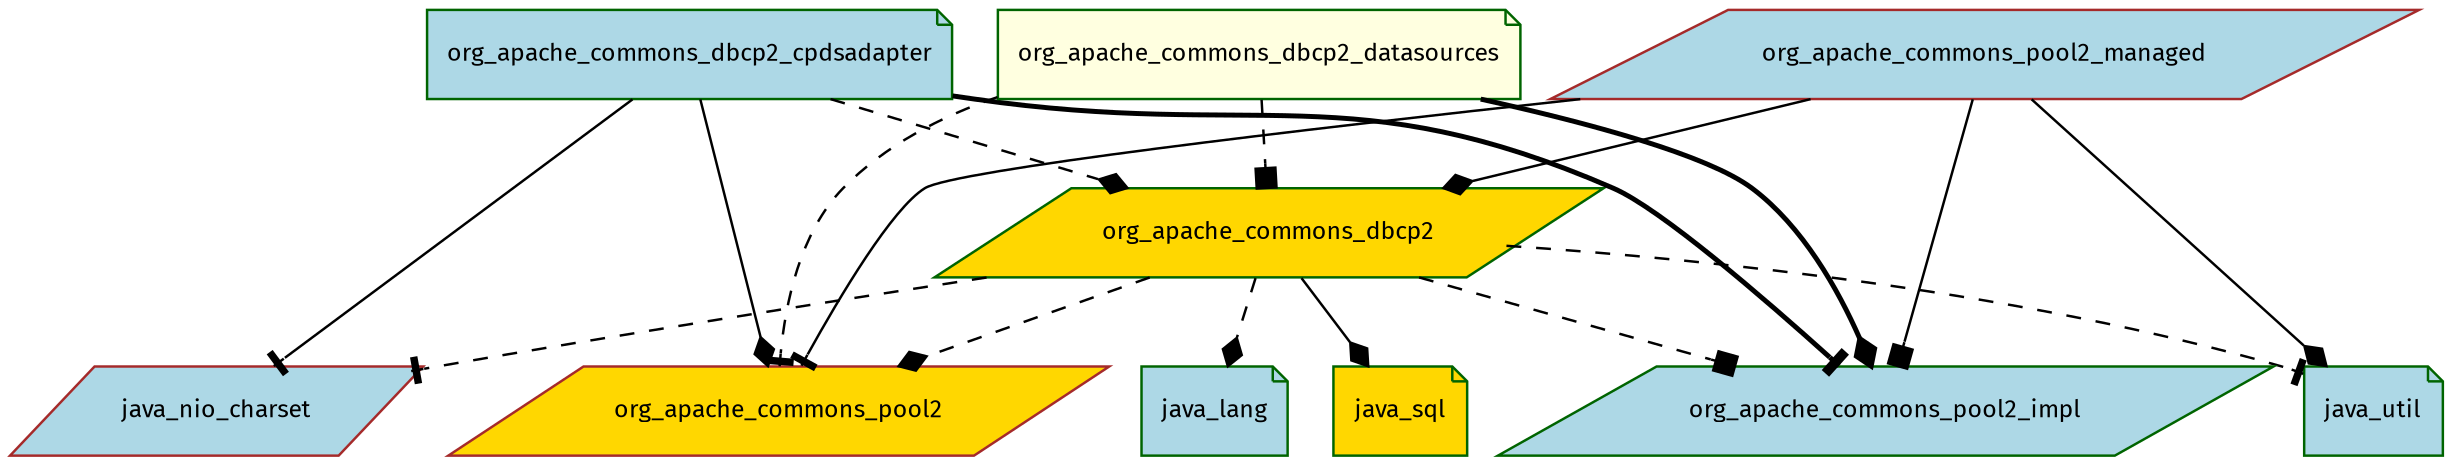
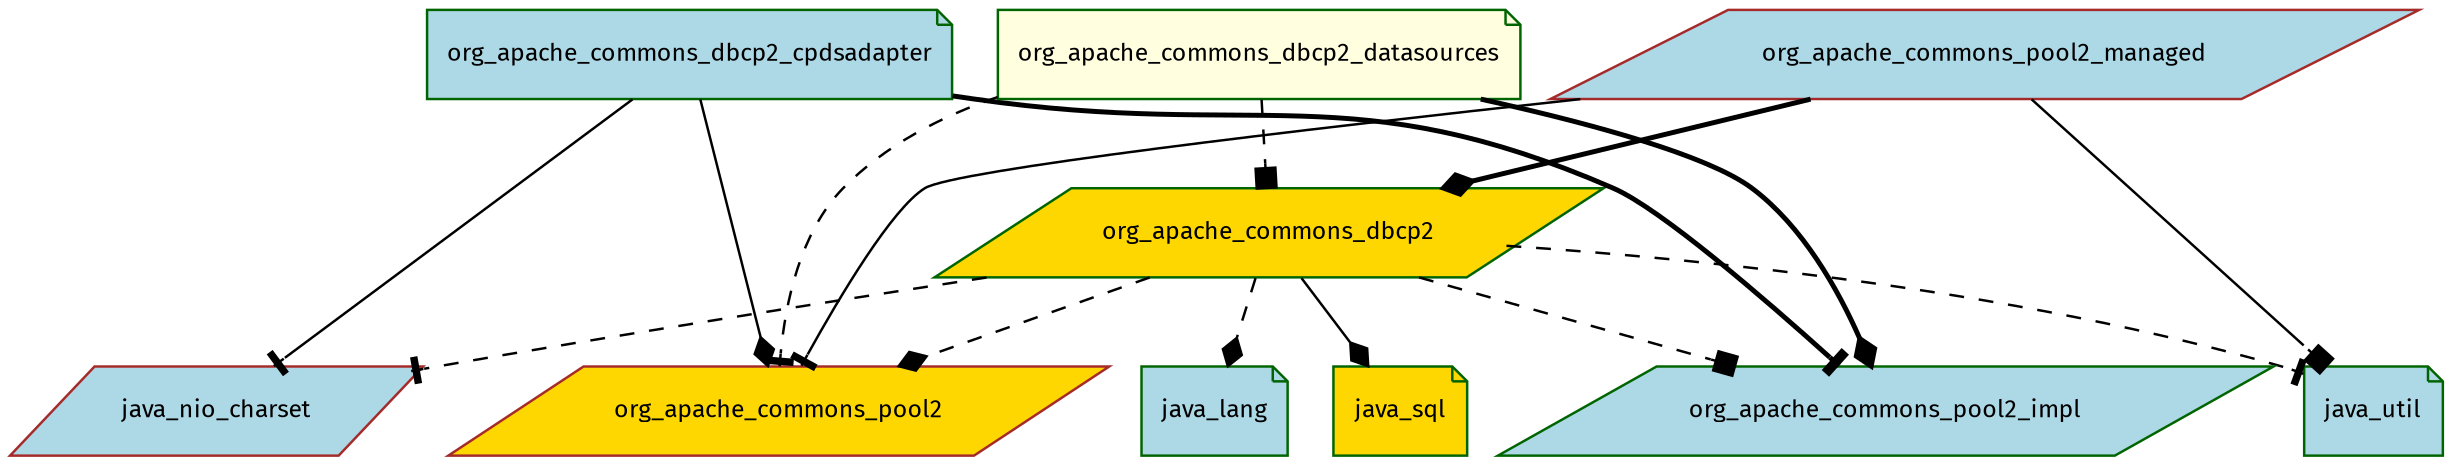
edge "org_apache_commons_pool2_managed" -> "org_apache_commons_dbcp2": style solid -> bold
edge "org_apache_commons_dbcp2_cpdsadapter" -> "org_apache_commons_dbcp2": removed
edge "org_apache_commons_pool2_managed" -> "org_apache_commons_pool2_impl": removed
edge "org_apache_commons_pool2_managed" -> "java_util": arrowhead diamond -> box
